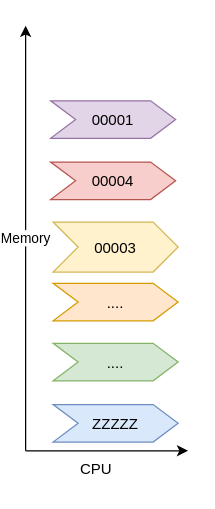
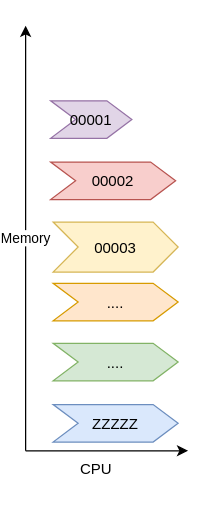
node "00001": size 125x38 -> 81x38
node "00004": label "00004" -> "00002"
